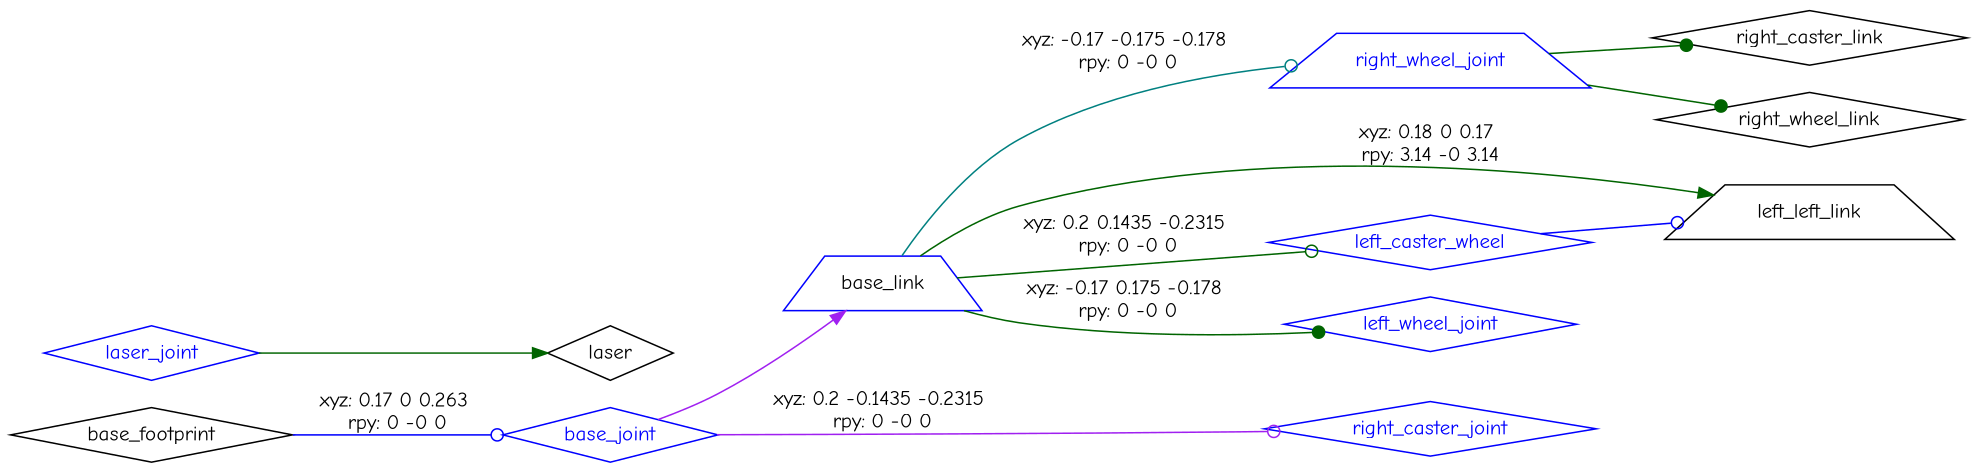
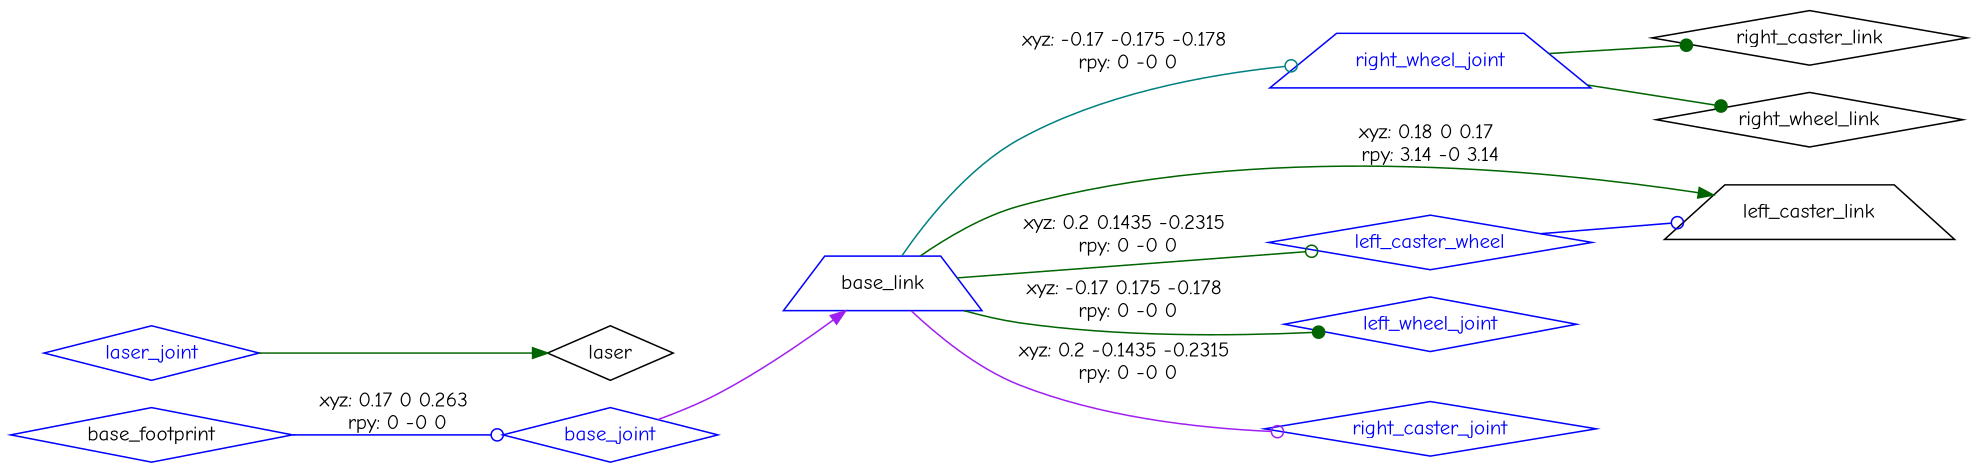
node "left_left_link": label "left_left_link" -> "left_caster_link"
edge "base_joint" -> "right_caster_joint": now "base_link" -> "right_caster_joint"
node "base_footprint": color black -> blue
